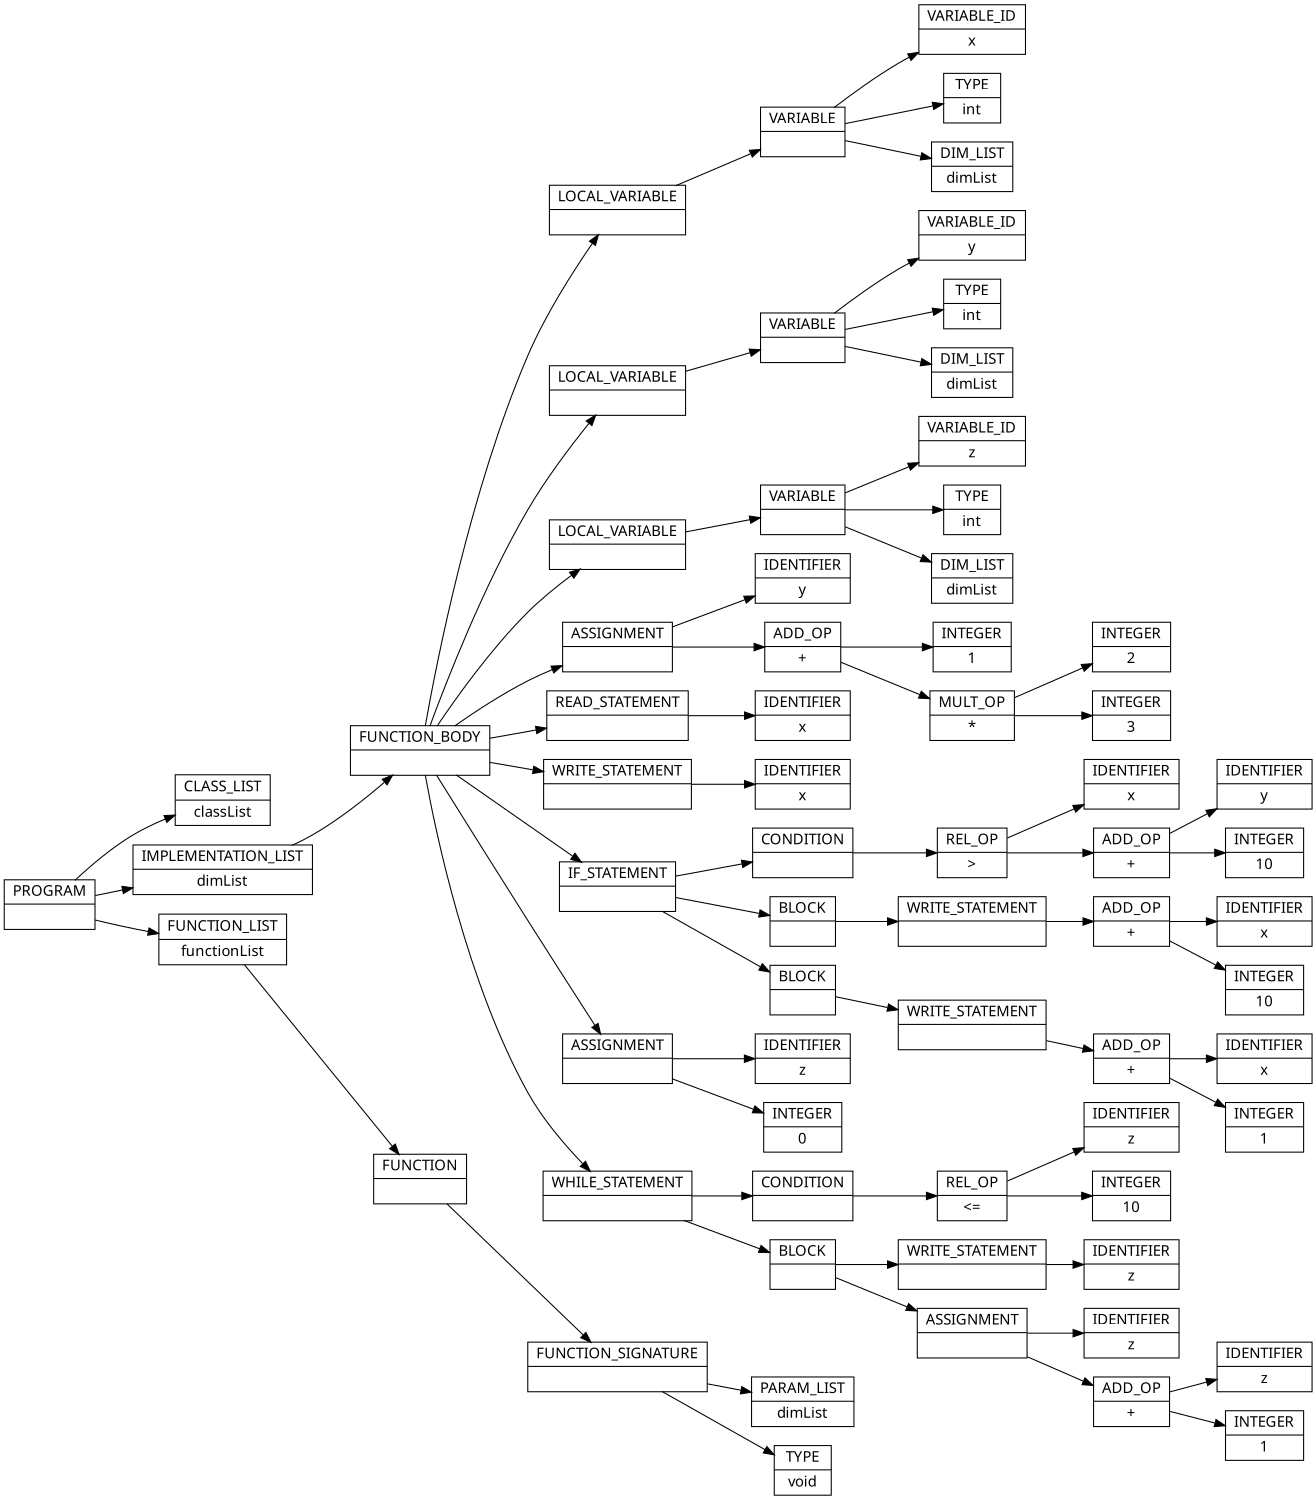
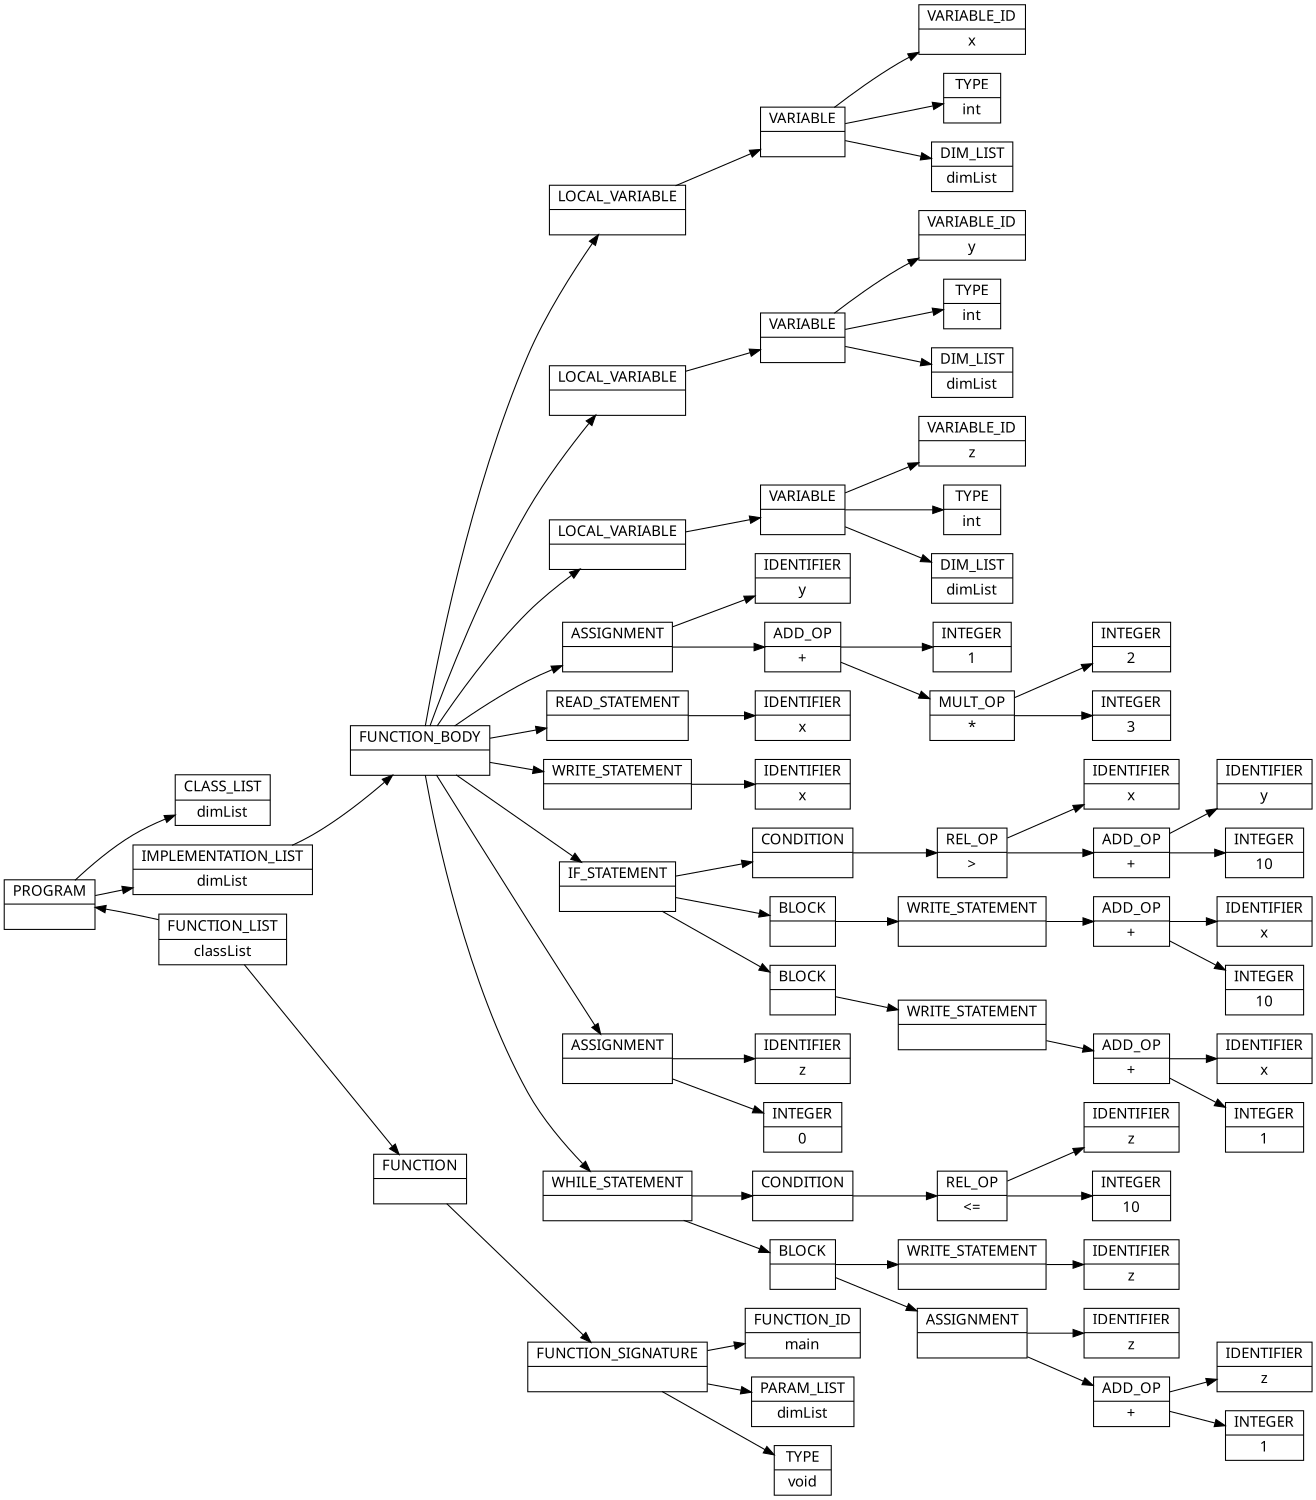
node "CLASS_LIST": text "classList" -> "dimList"
edge "PROGRAM" -> "FUNCTION_LIST": reversed
node "FUNCTION_LIST": text "functionList" -> "classList"
node "FUNCTION_ID": added
